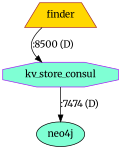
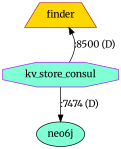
edge "finder" -> "kv_store_consul": reversed
node "neo4j": label "neo4j" -> "neo6j"
